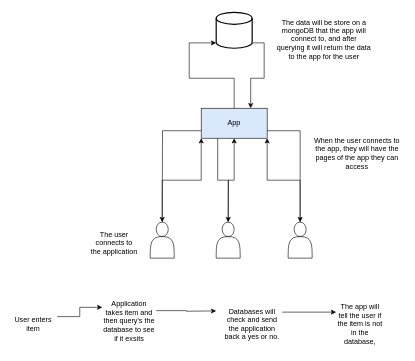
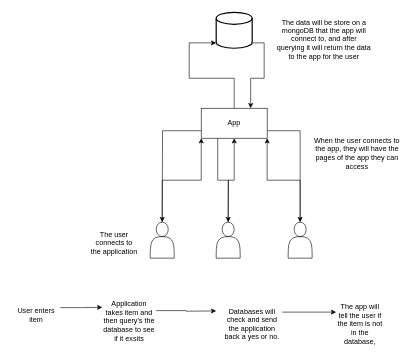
node "App": fillcolor #dae8fc -> #ffffff
node "User enters item": moved (33, 324) -> (36, 315)
